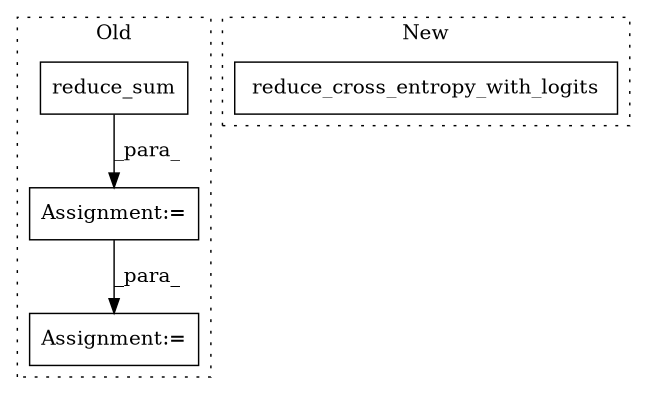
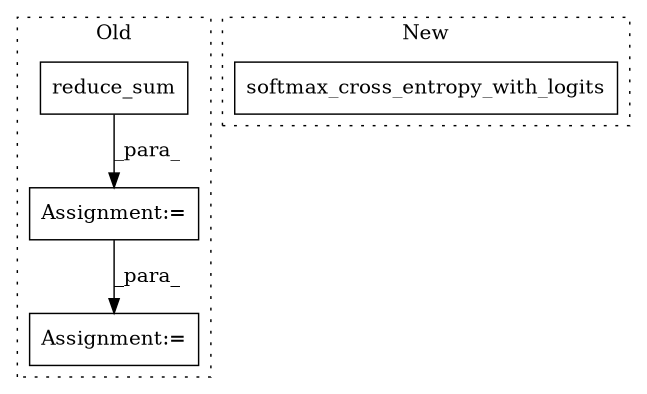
node "reduce_cross_entropy_with_logits": label "reduce_cross_entropy_with_logits" -> "softmax_cross_entropy_with_logits"
